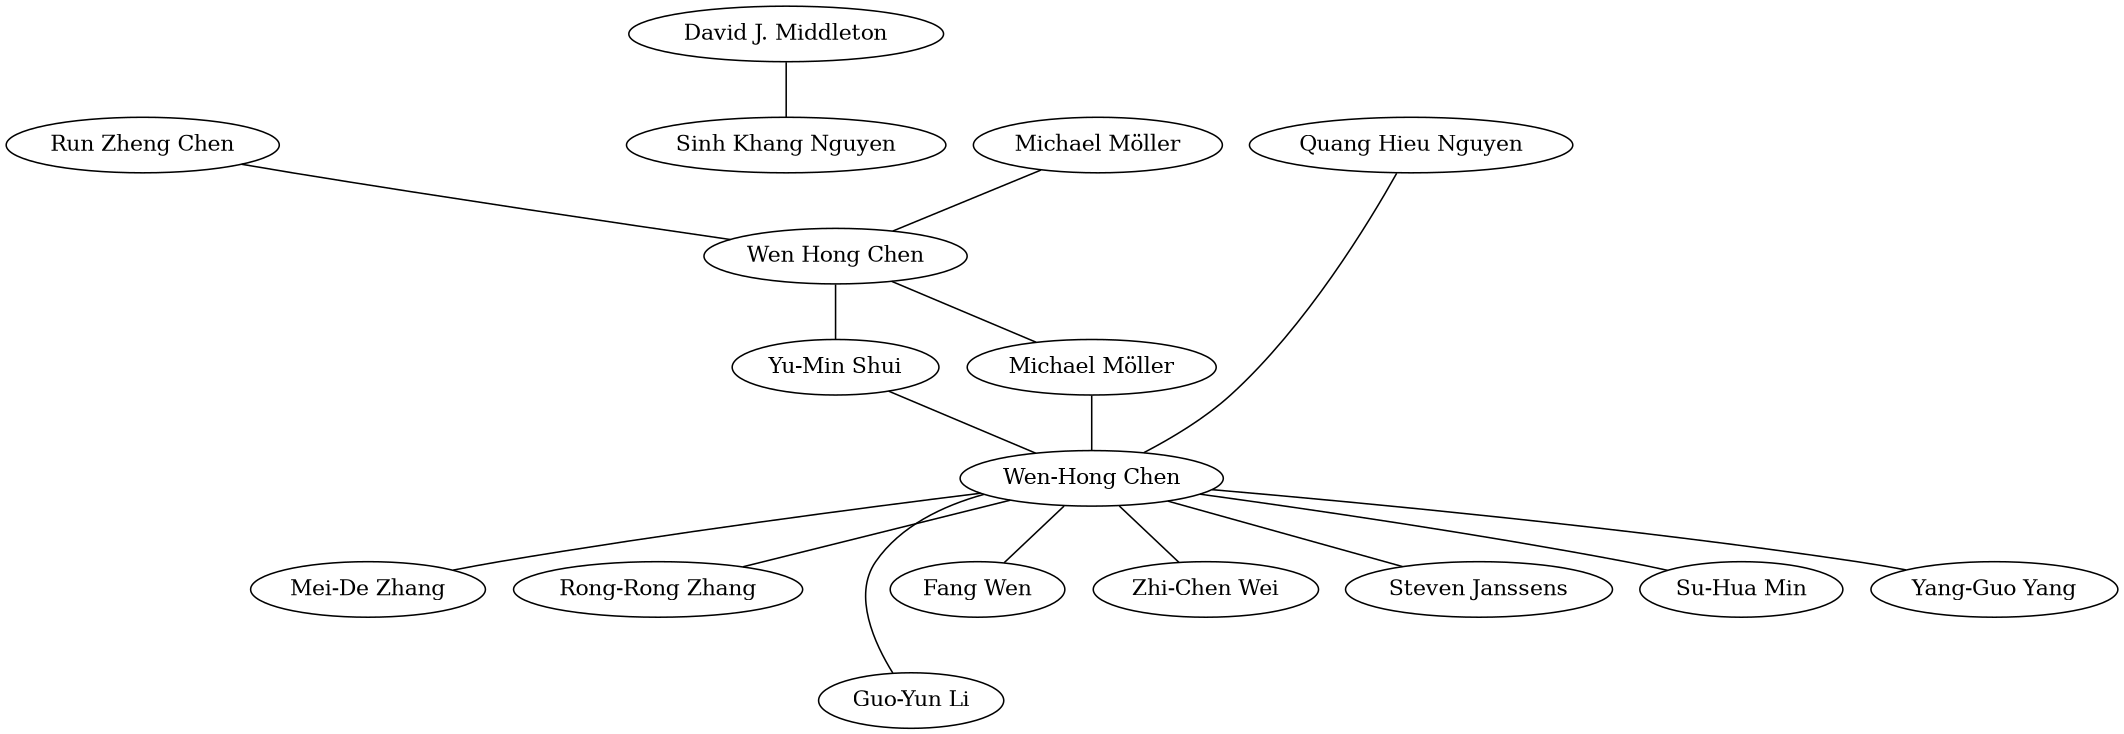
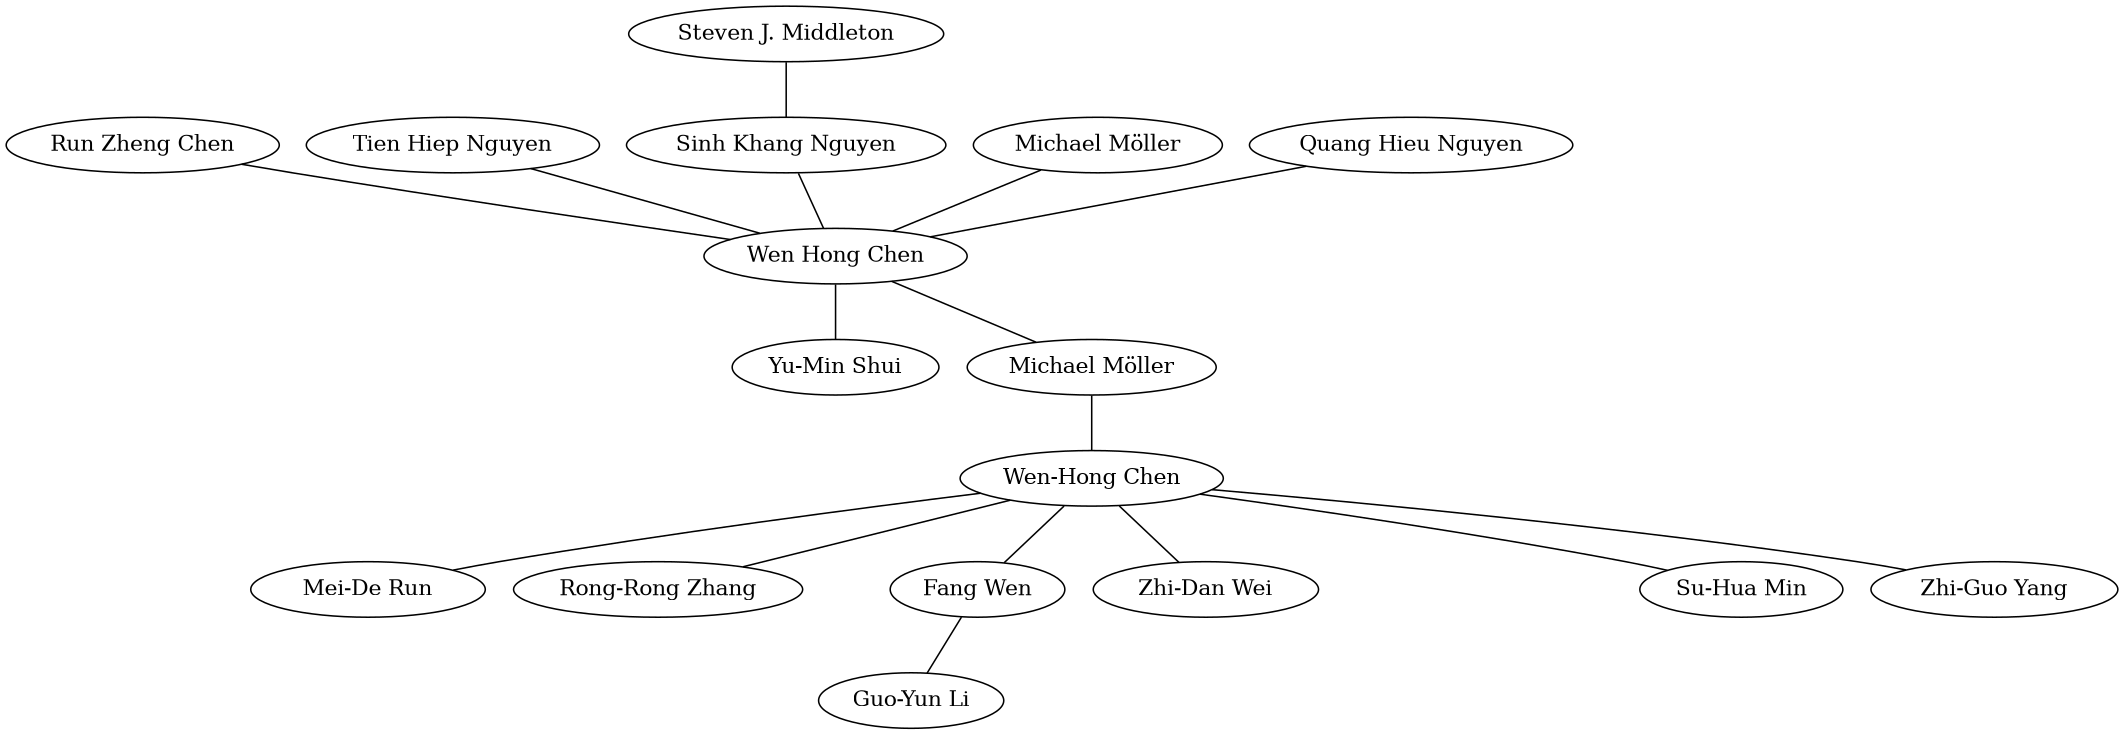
node "David J. Middleton": label "David J. Middleton" -> "Steven J. Middleton"
node "Tien Hiep Nguyen": added
edge "Sinh Khang Nguyen" -- "Wen Hong Chen": added
edge "Quang Hieu Nguyen" -- "Wen-Hong Chen": now "Quang Hieu Nguyen" -- "Wen Hong Chen"
edge "Yu-Min Shui" -- "Wen-Hong Chen": removed
edge "Wen-Hong Chen" -- "Guo-Yun Li": now "Fang Wen" -- "Guo-Yun Li"
node "Mei-De Zhang": label "Mei-De Zhang" -> "Mei-De Run"
node "Zhi-Chen Wei": label "Zhi-Chen Wei" -> "Zhi-Dan Wei"
node "Steven Janssens": removed
node "Yang-Guo Yang": label "Yang-Guo Yang" -> "Zhi-Guo Yang"
